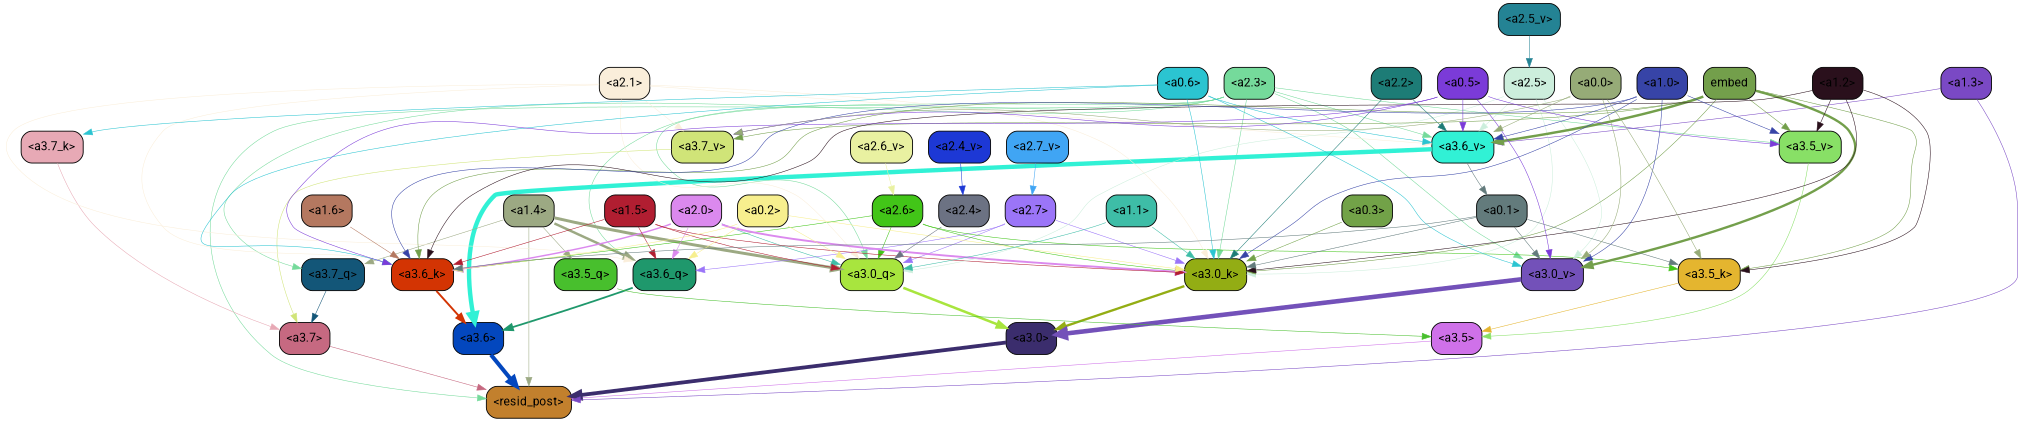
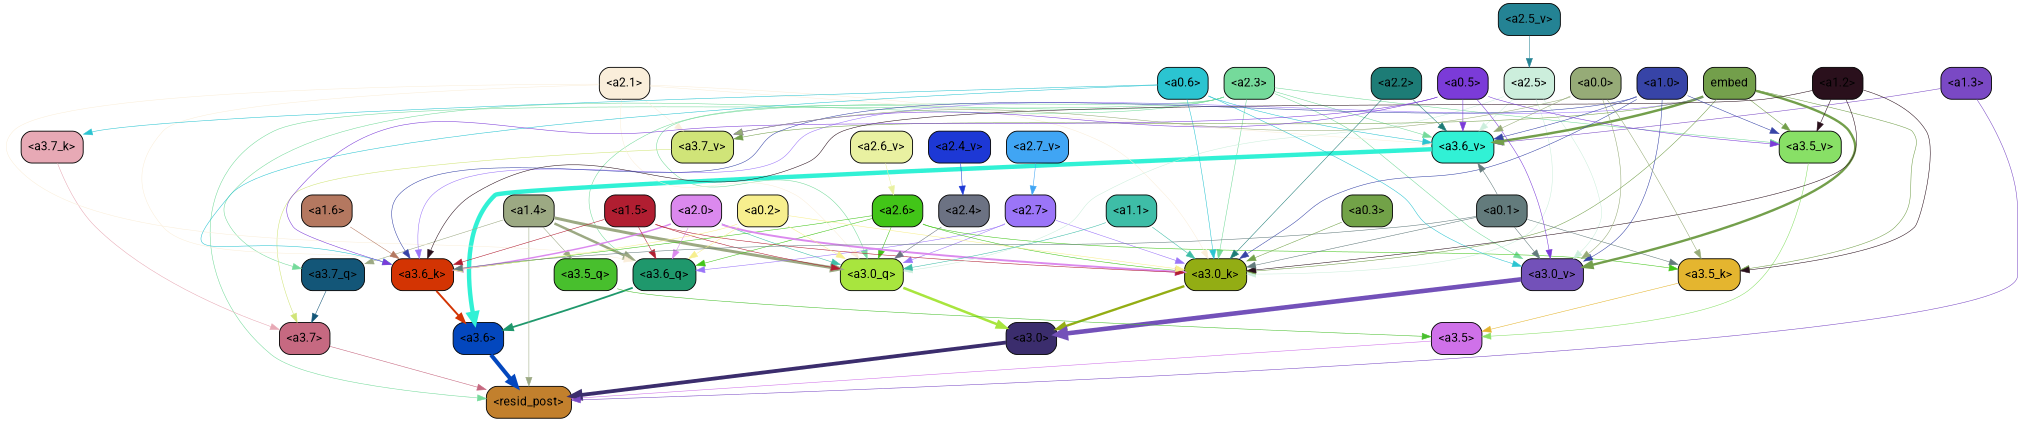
edge "embed" -> "<a3.6_k>": color #739f4b -> #9b75f8
edge "<a3.6_v>" -> "<a0.1>": reversed
edge "<a2.6>" -> "<a3.6_q>": added
